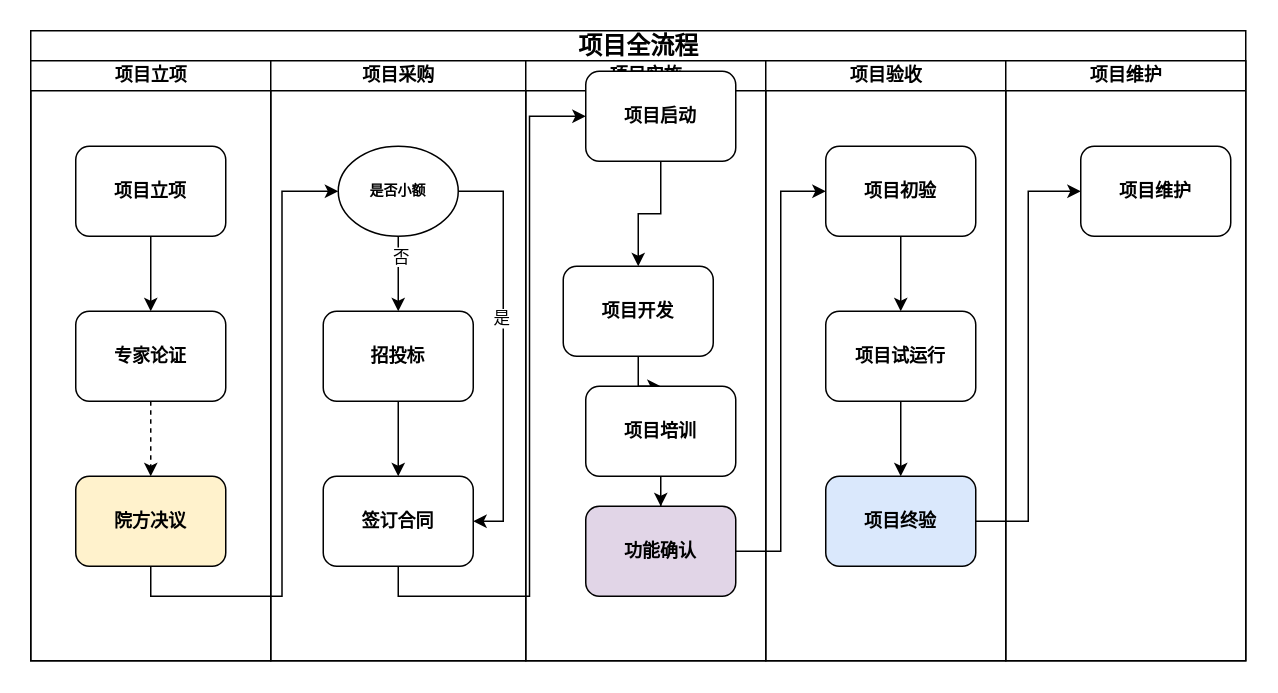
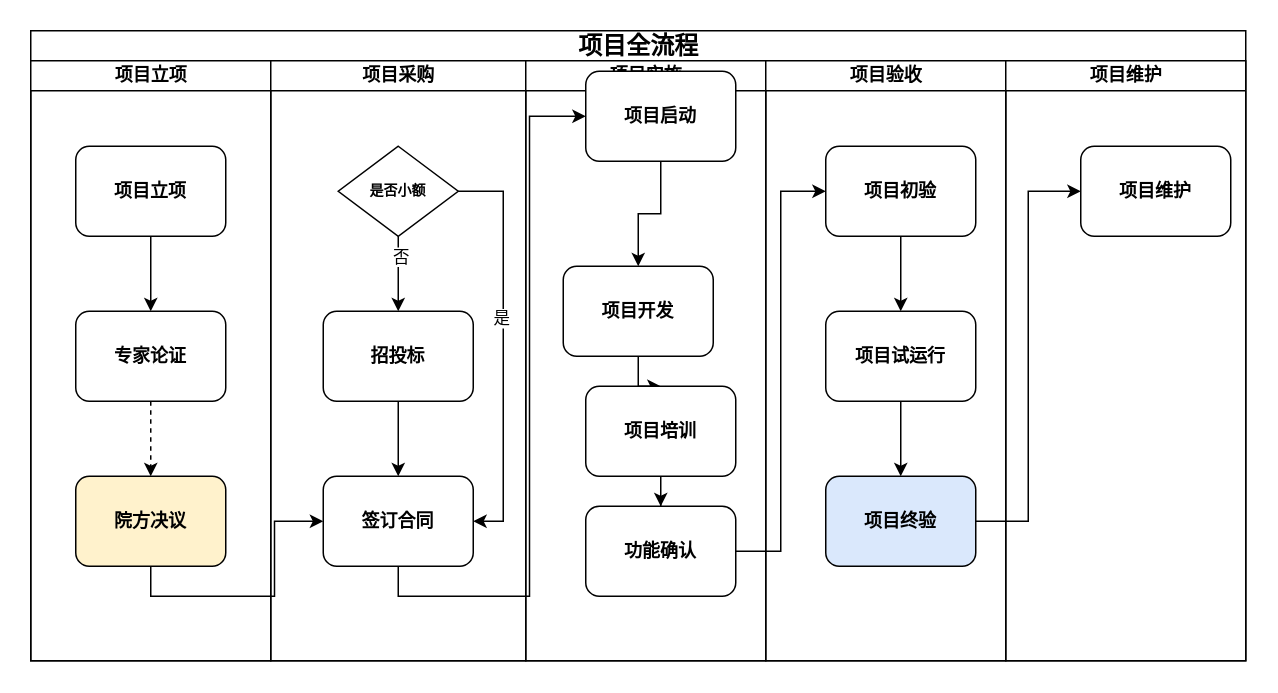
node "是否小额": shape ellipse -> diamond
edge "院方决议" -> "是否小额": now "院方决议" -> "签订合同"
node "功能确认": fillcolor #e1d5e7 -> #ffffff
